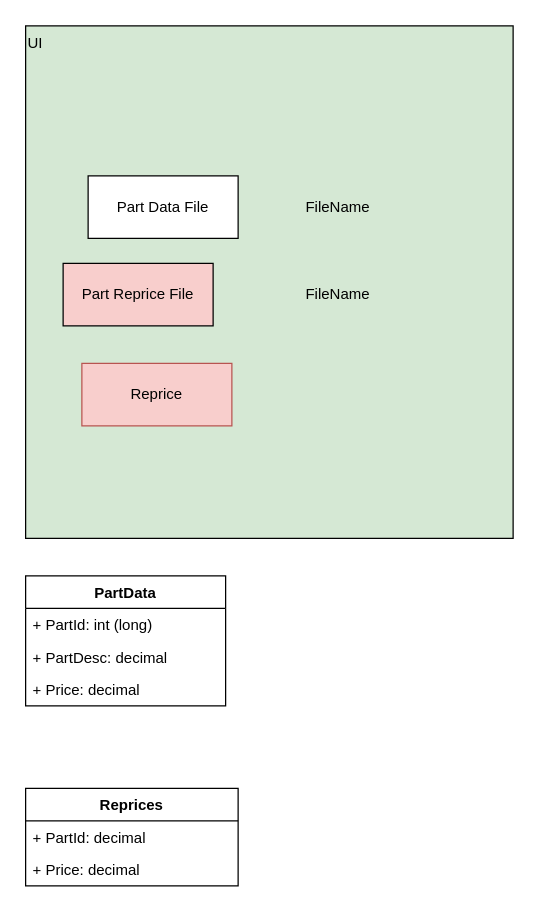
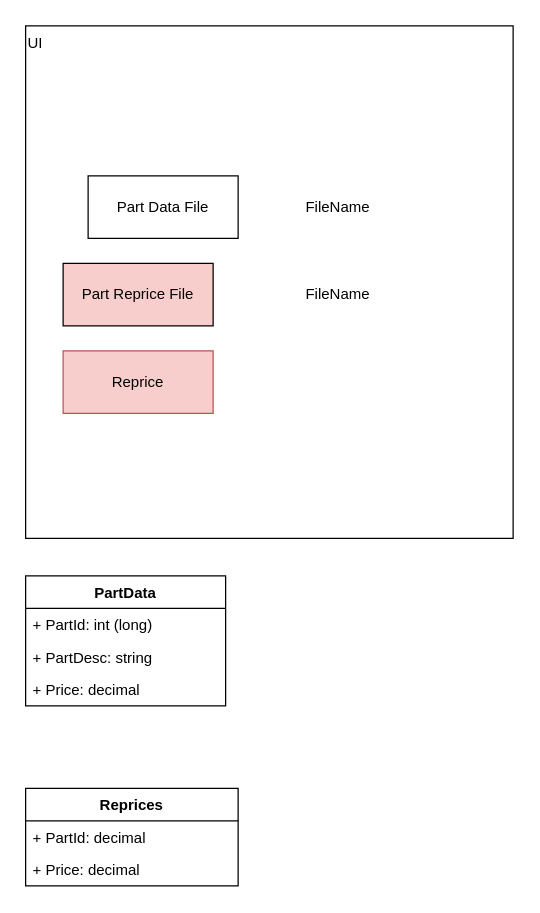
node "UI": fillcolor #d5e8d4 -> #ffffff
node "Reprice": moved (157, 394) -> (138, 382)
node "+ PartDesc: decimal": label "+ PartDesc: decimal" -> "+ PartDesc: string"
